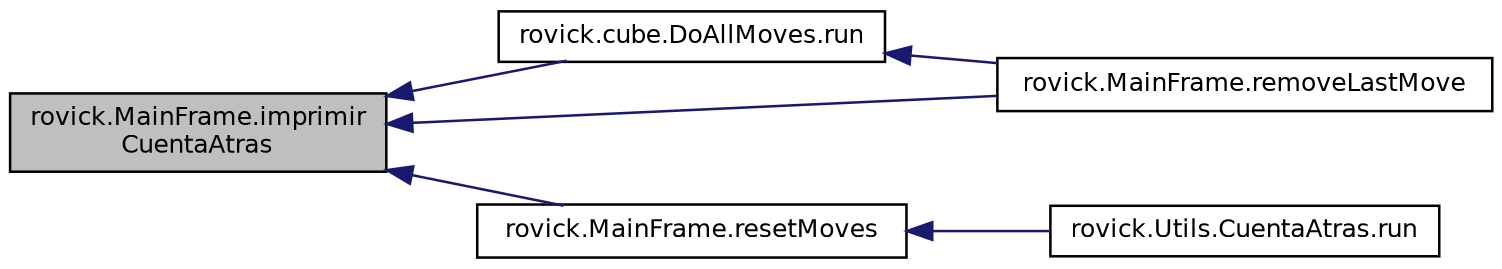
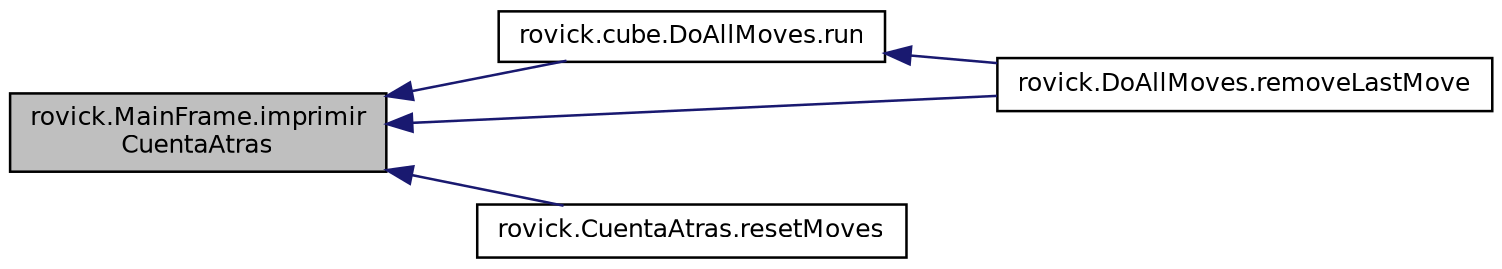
node "rovick.MainFrame.removeLastMove": label "rovick.MainFrame.removeLastMove" -> "rovick.DoAllMoves.removeLastMove"
node "rovick.MainFrame.resetMoves": label "rovick.MainFrame.resetMoves" -> "rovick.CuentaAtras.resetMoves"
node "rovick.Utils.CuentaAtras.run": removed
